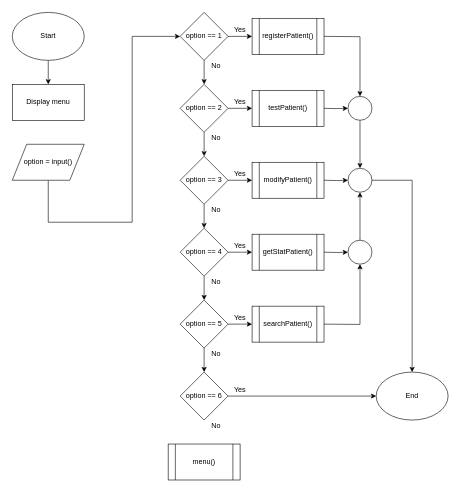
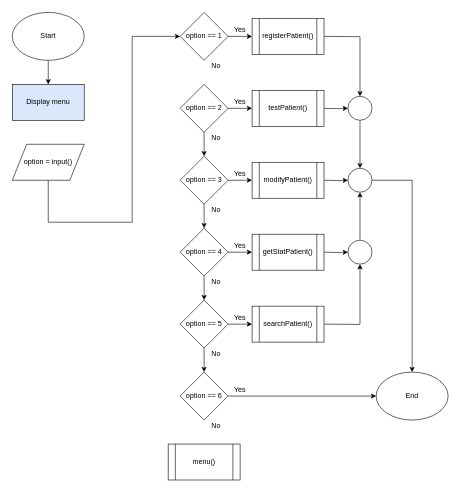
edge "option == 1" -> "option == 2": removed
node "Display menu": fillcolor #ffffff -> #dae8fc
